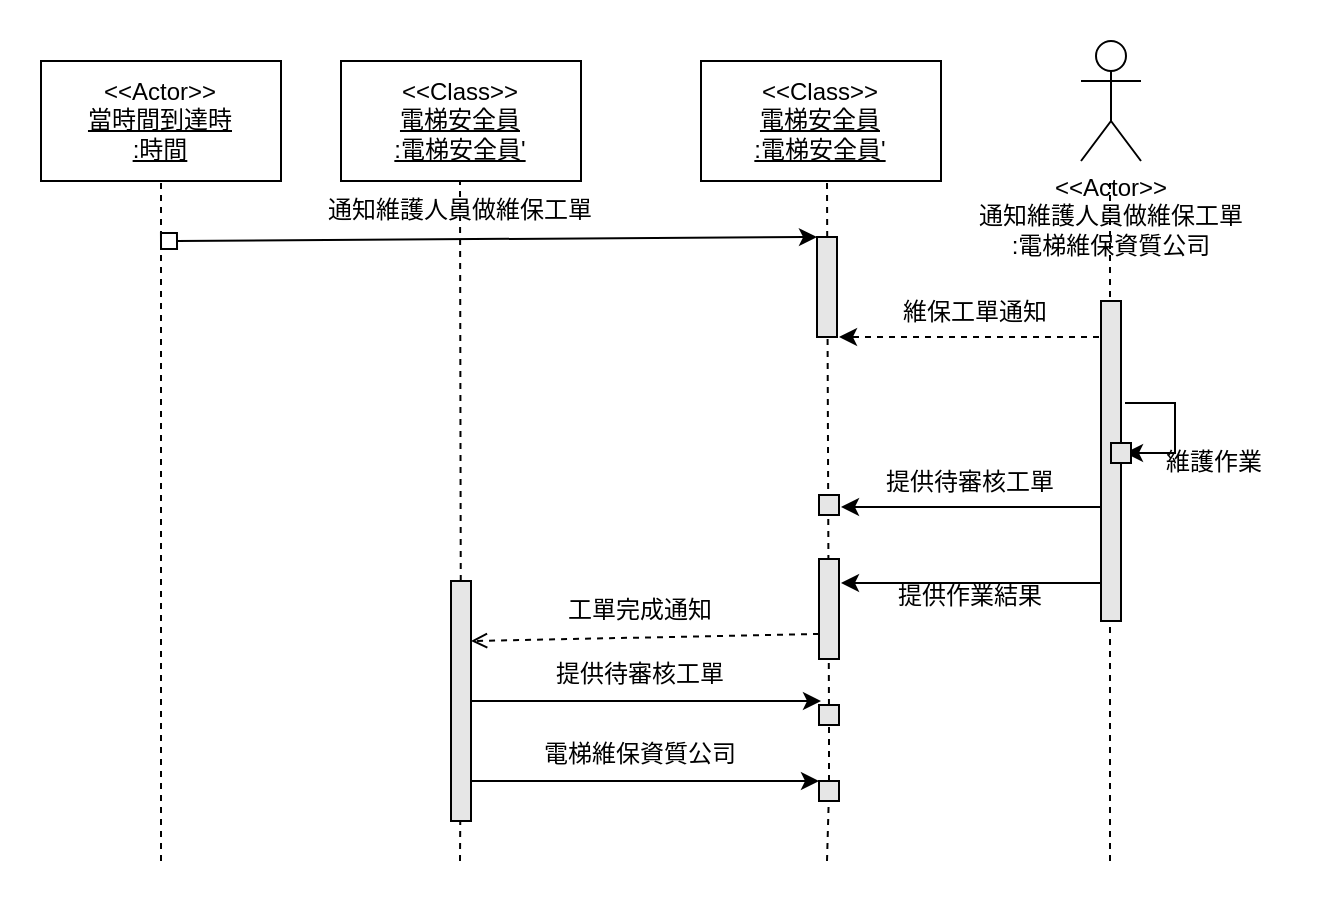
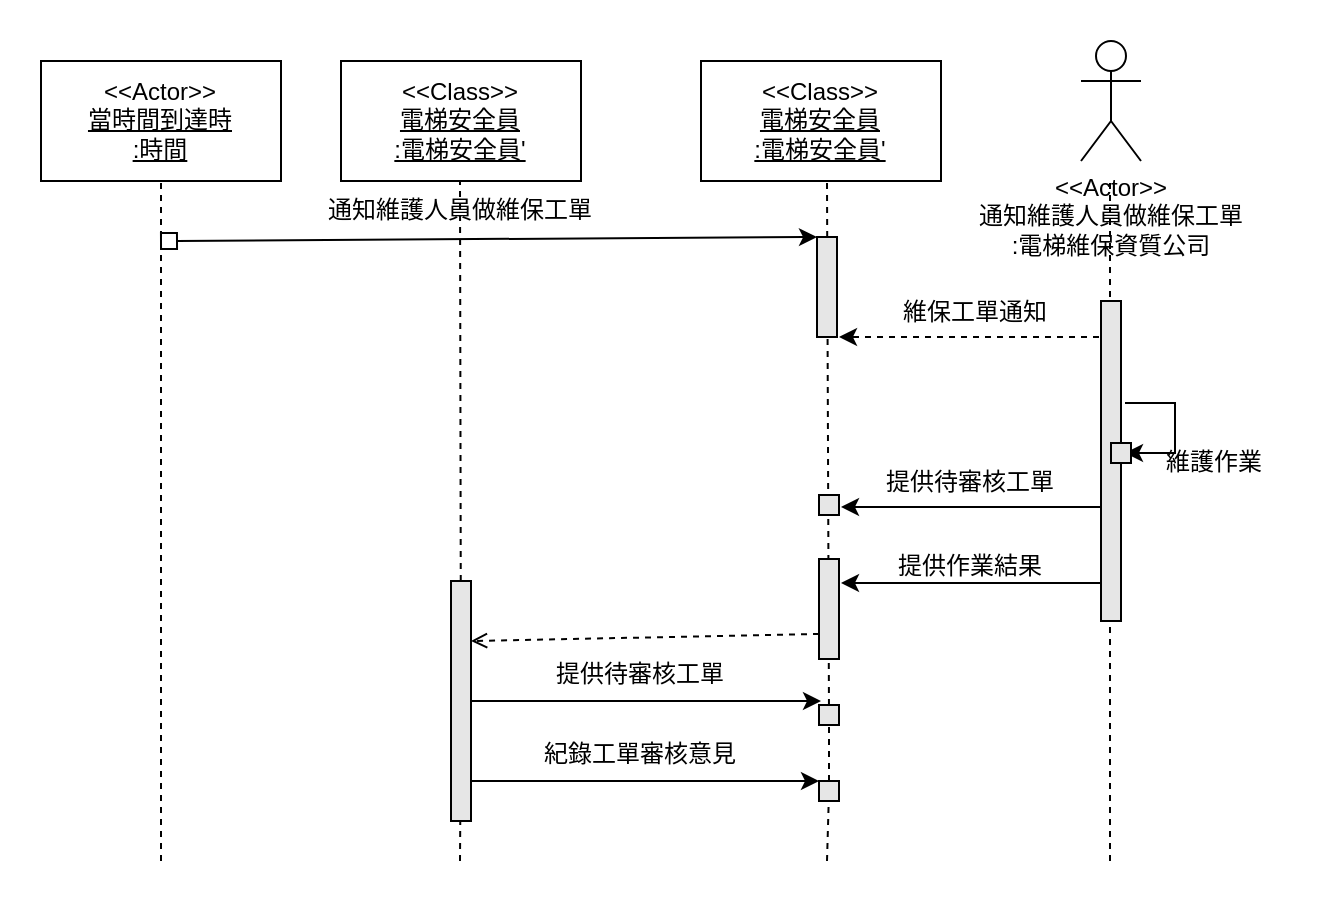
node "提供作業結果": moved (971, 597) -> (971, 567)
node "工單完成通知": removed
node "電梯維保資質公司": label "電梯維保資質公司" -> "紀錄工單審核意見"
